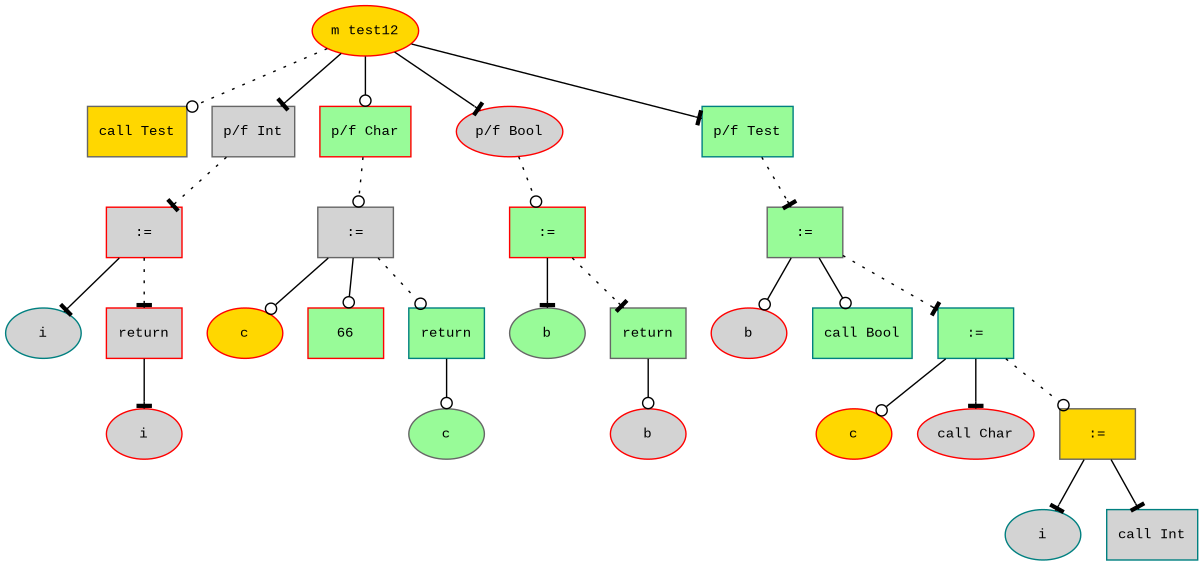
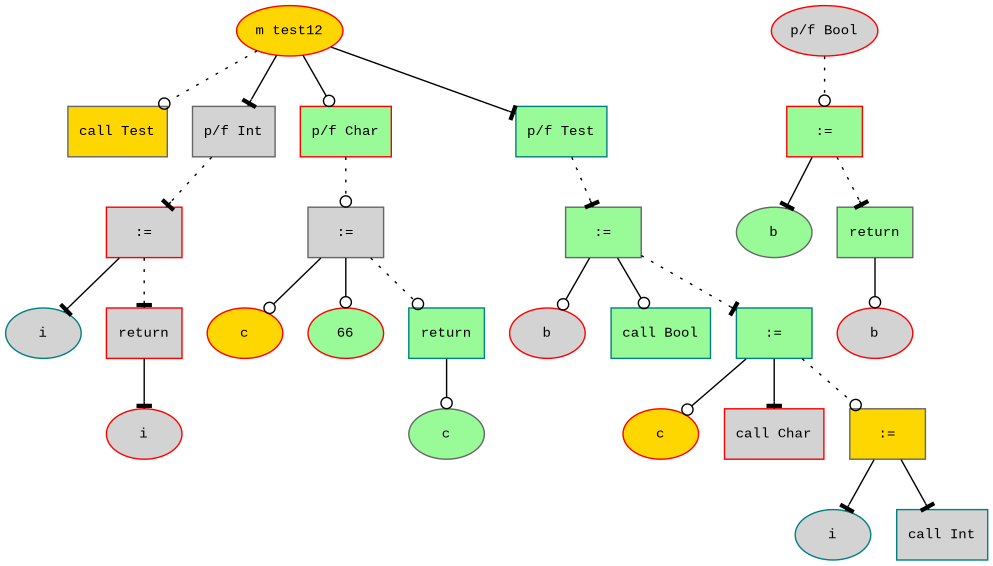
edge "m test12" -> "p/f Bool": removed
node "66": shape box -> ellipse
node "call Char": shape ellipse -> box
